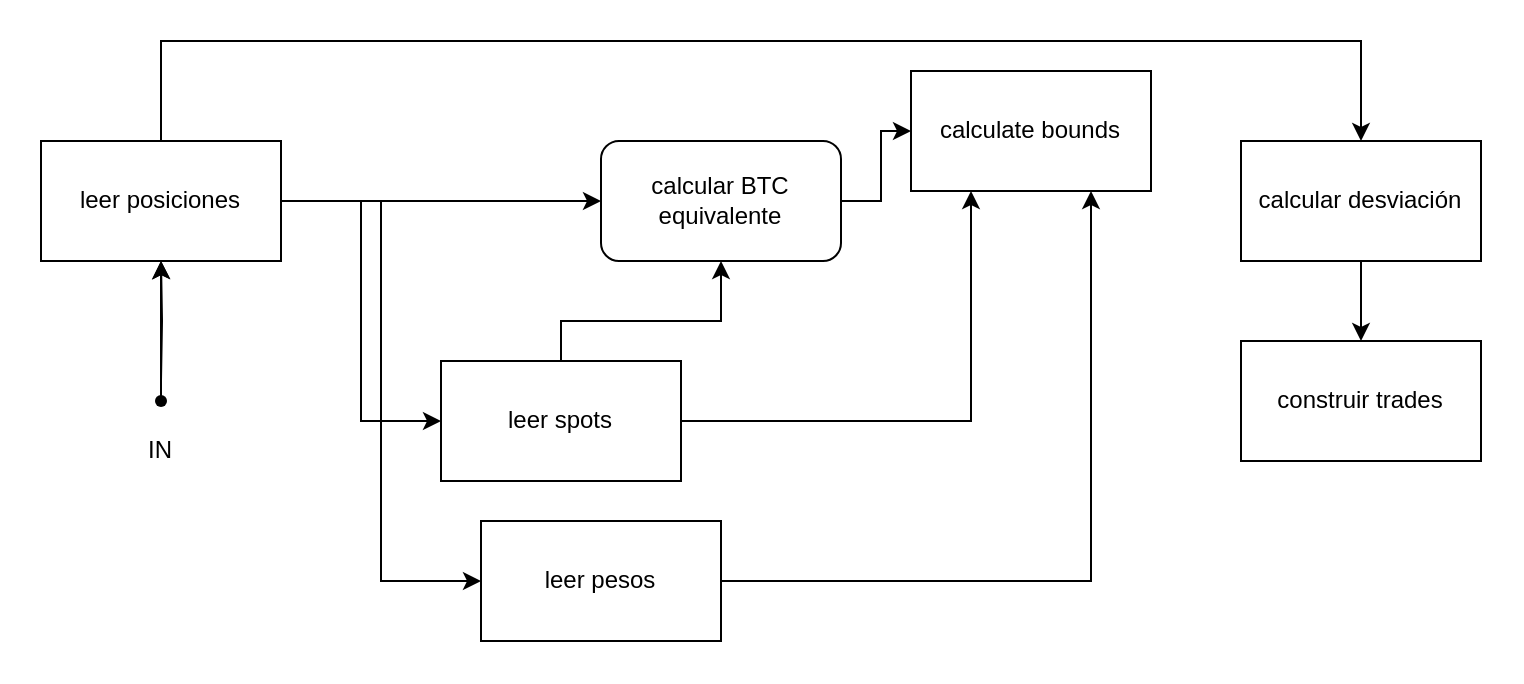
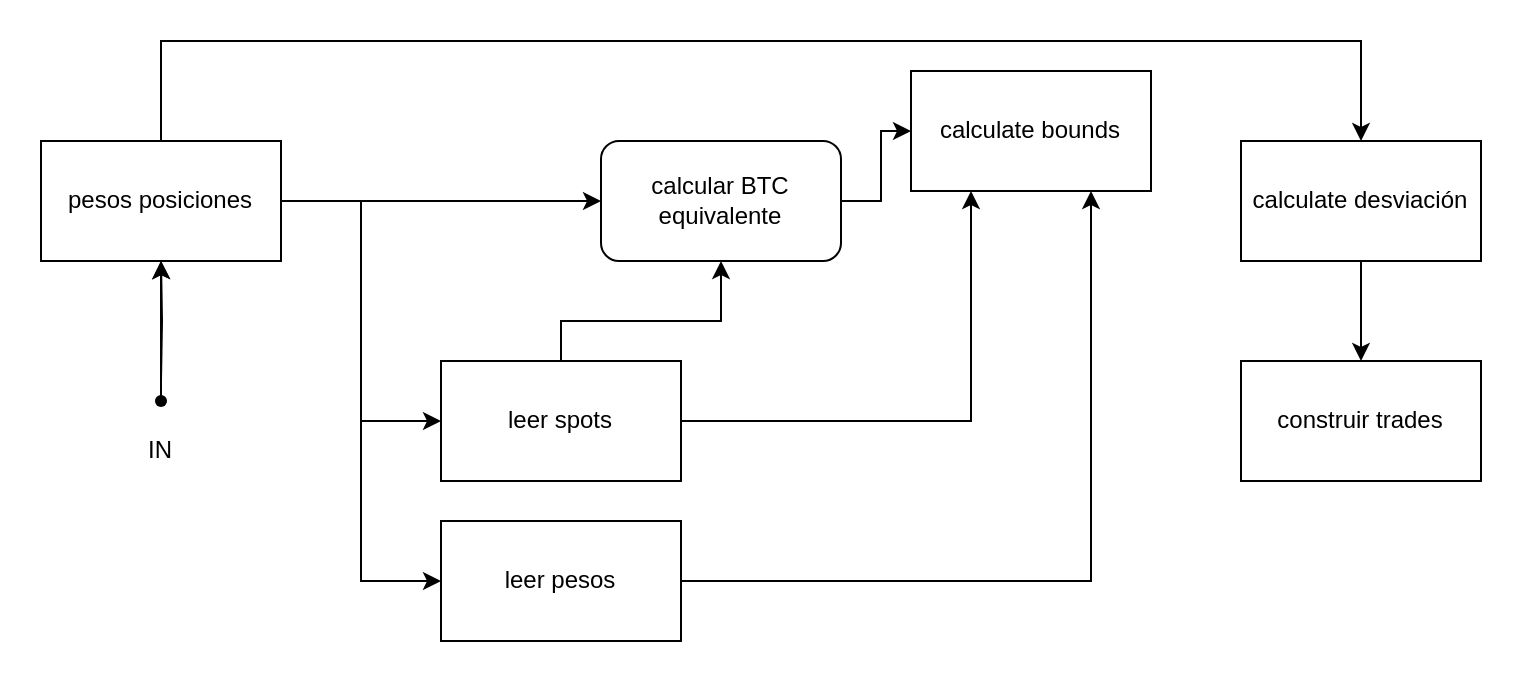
node "leer posiciones": label "leer posiciones" -> "pesos posiciones"
node "calcular desviación": label "calcular desviación" -> "calculate desviación"
node "construir trades": moved (1361, 401) -> (1361, 421)
node "leer pesos": moved (601, 581) -> (561, 581)
